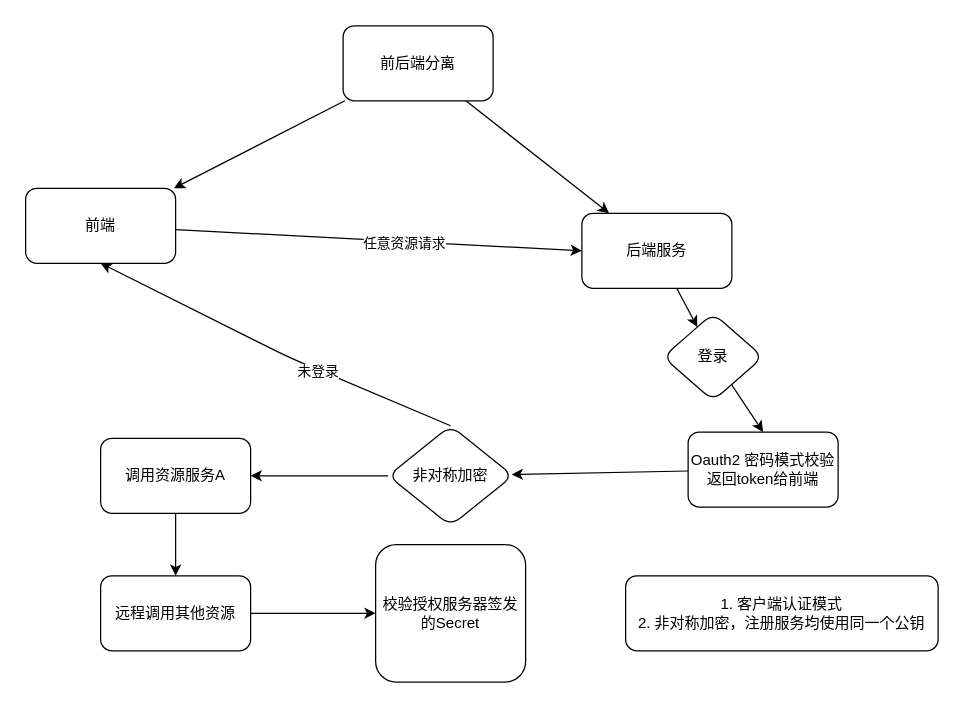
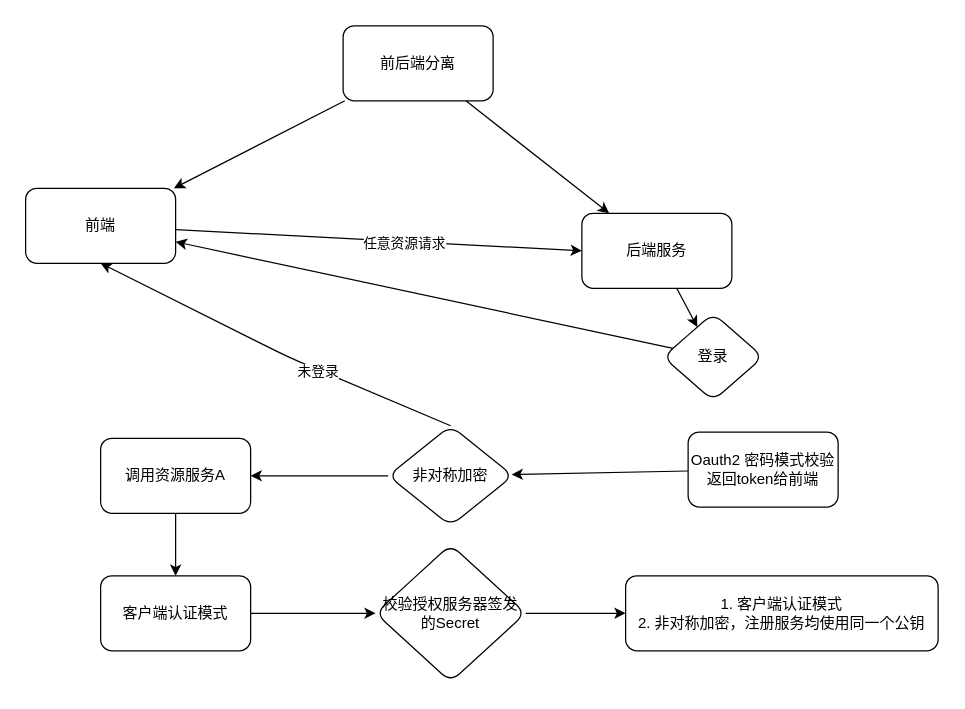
edge "登录" -> "Oauth2 密码模式校验 返回token给前端": now "登录" -> "前端"
node "远程调用其他资源": label "远程调用其他资源" -> "客户端认证模式"
node "校验授权服务器签发的Secret": shape rounded rectangle -> diamond
edge "校验授权服务器签发的Secret" -> "1. 客户端认证模式 2. 非对称加密，注册服务均使用同一个公钥": added
